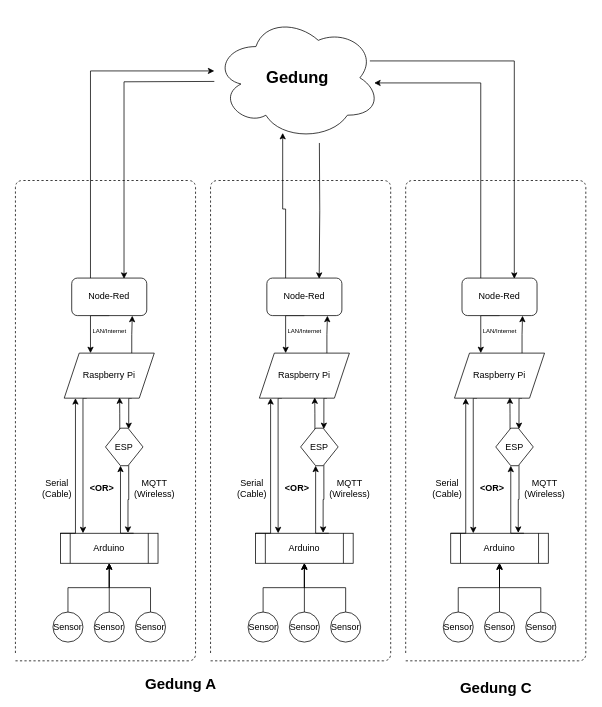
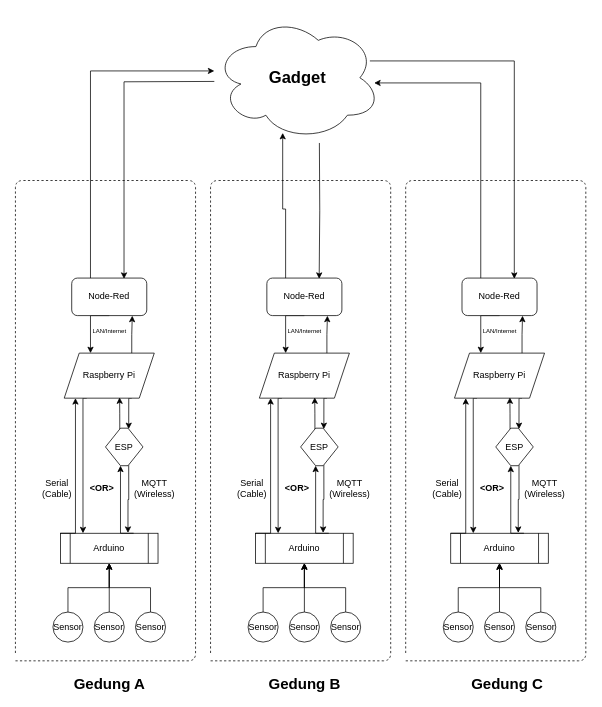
node "Gedung": label "Gedung" -> "Gadget"
node "Gedung A": moved (180, 683) -> (109, 683)
node "Gedung B": added
node "Gedung C": moved (495, 687) -> (507, 683)
